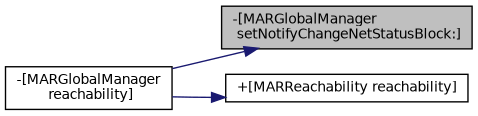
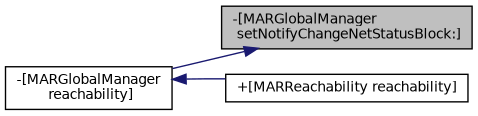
edge "-[MARGlobalManager reachability]" -> "+[MARReachability reachability]": reversed
